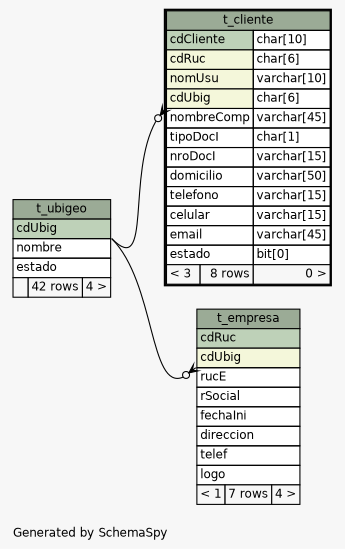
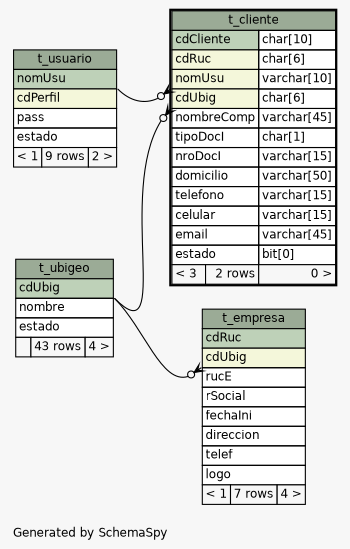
node "t_usuario": added
node "t_cliente": text "8 rows" -> "2 rows"
node "t_ubigeo": text "42 rows" -> "43 rows"
